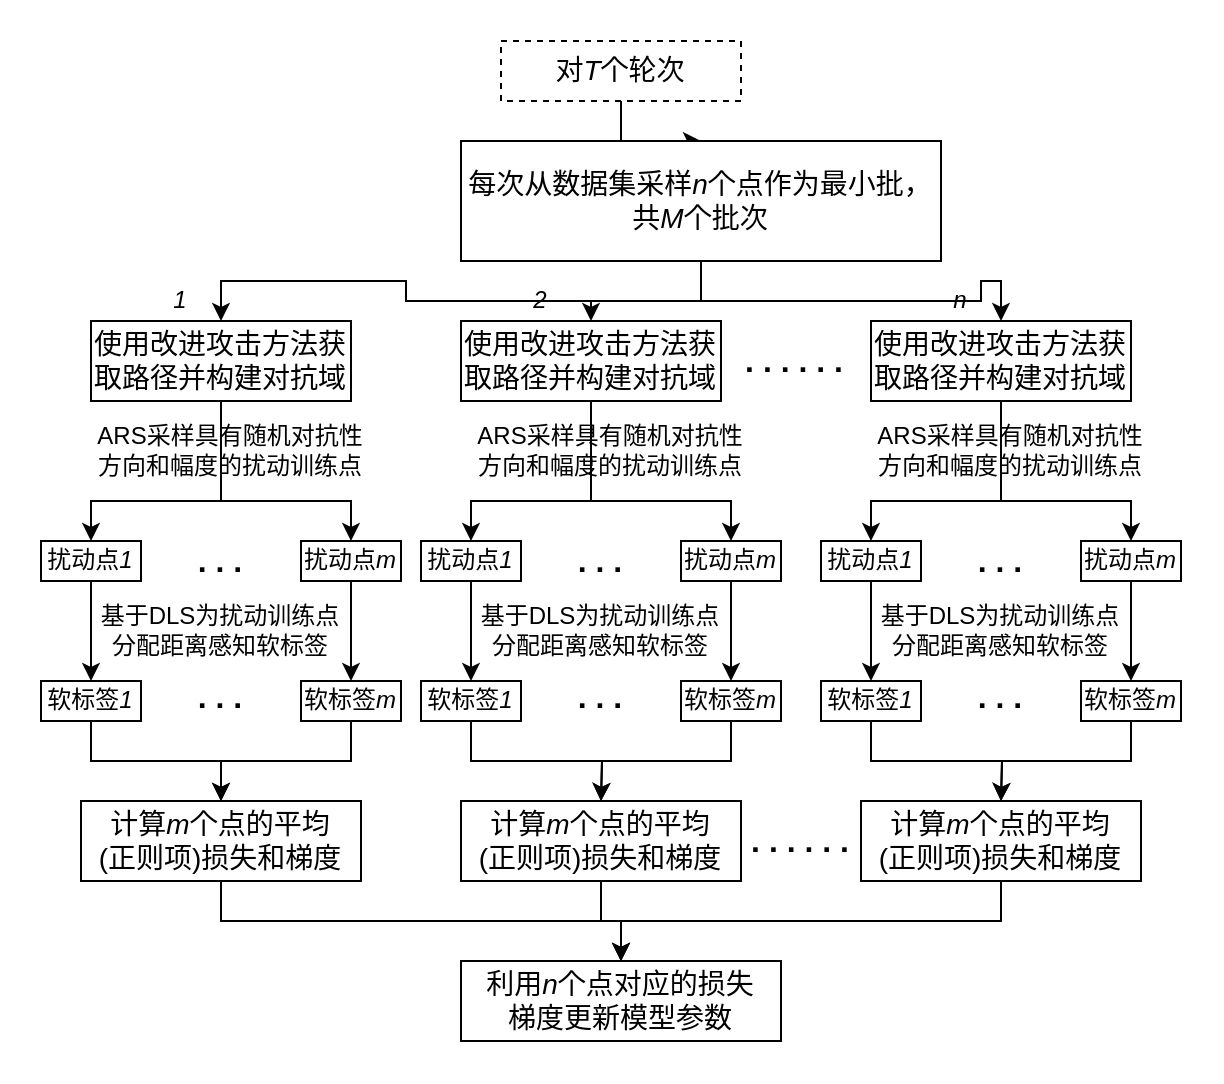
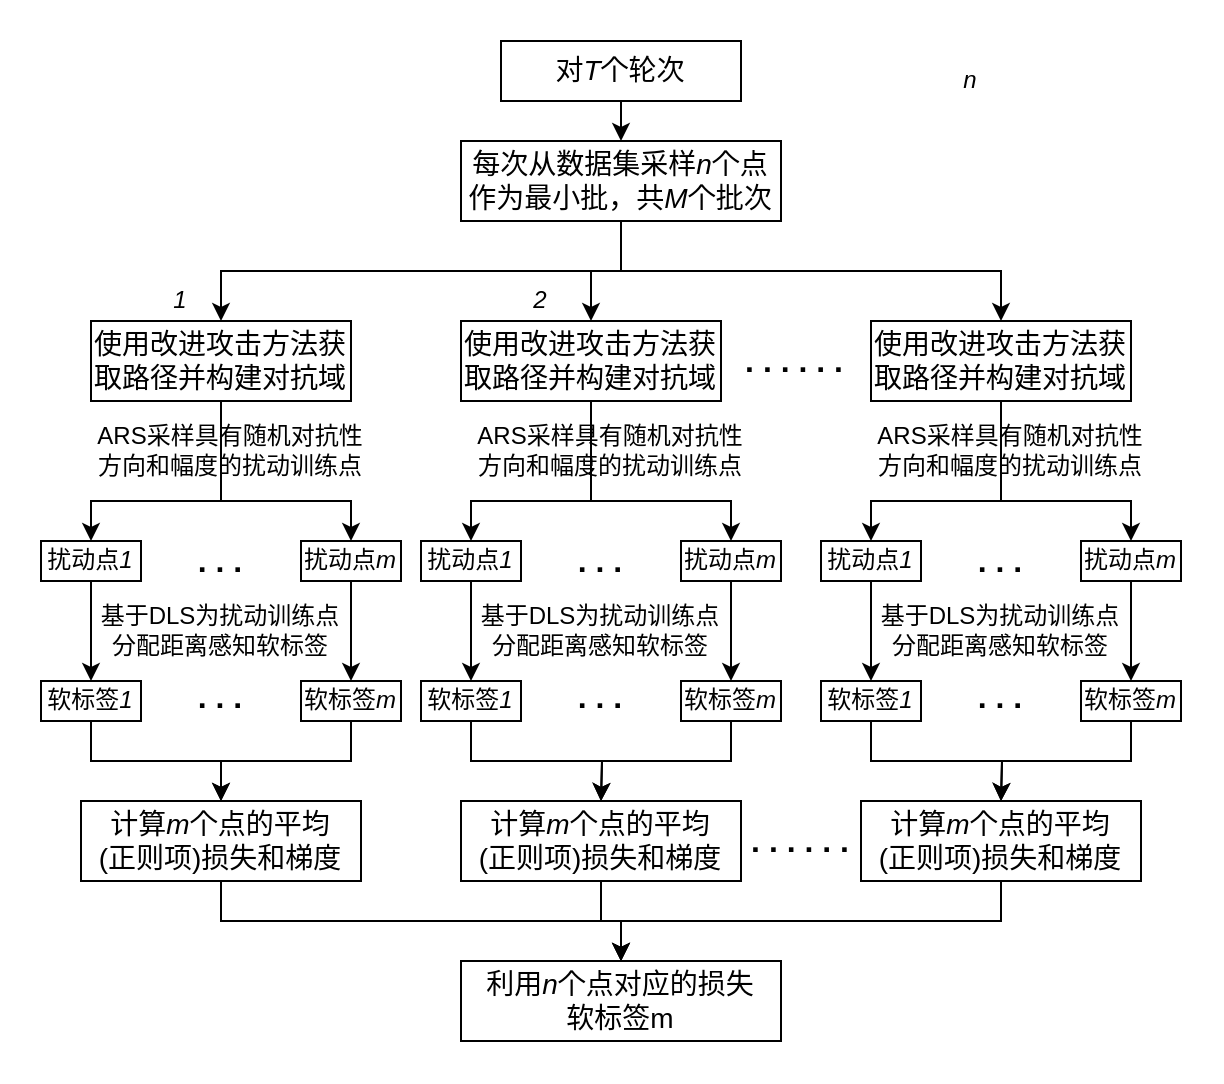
node "对T个轮次": style dashed -> solid
node "每次从数据集采样n个点作为最小批，共M个批次": size 480x120 -> 320x80
node "n": moved (961, 301) -> (971, 81)
node "利用n个点对应的损失 梯度更新模型参数": label "利用n个点对应的损失 梯度更新模型参数" -> "利用n个点对应的损失 软标签m"
